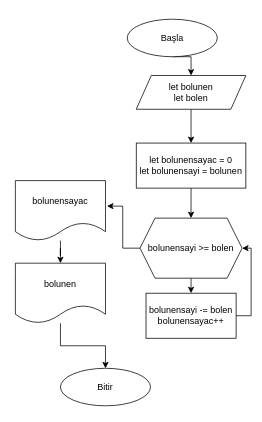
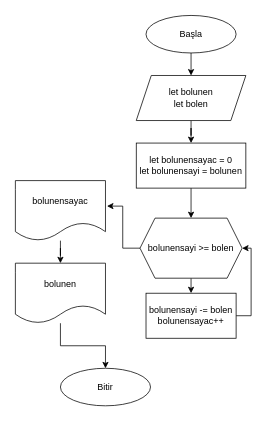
node "Başla": moved (172, 38) -> (191, 34)
node "let bolunen let bolen": size 110x34 -> 110x45
